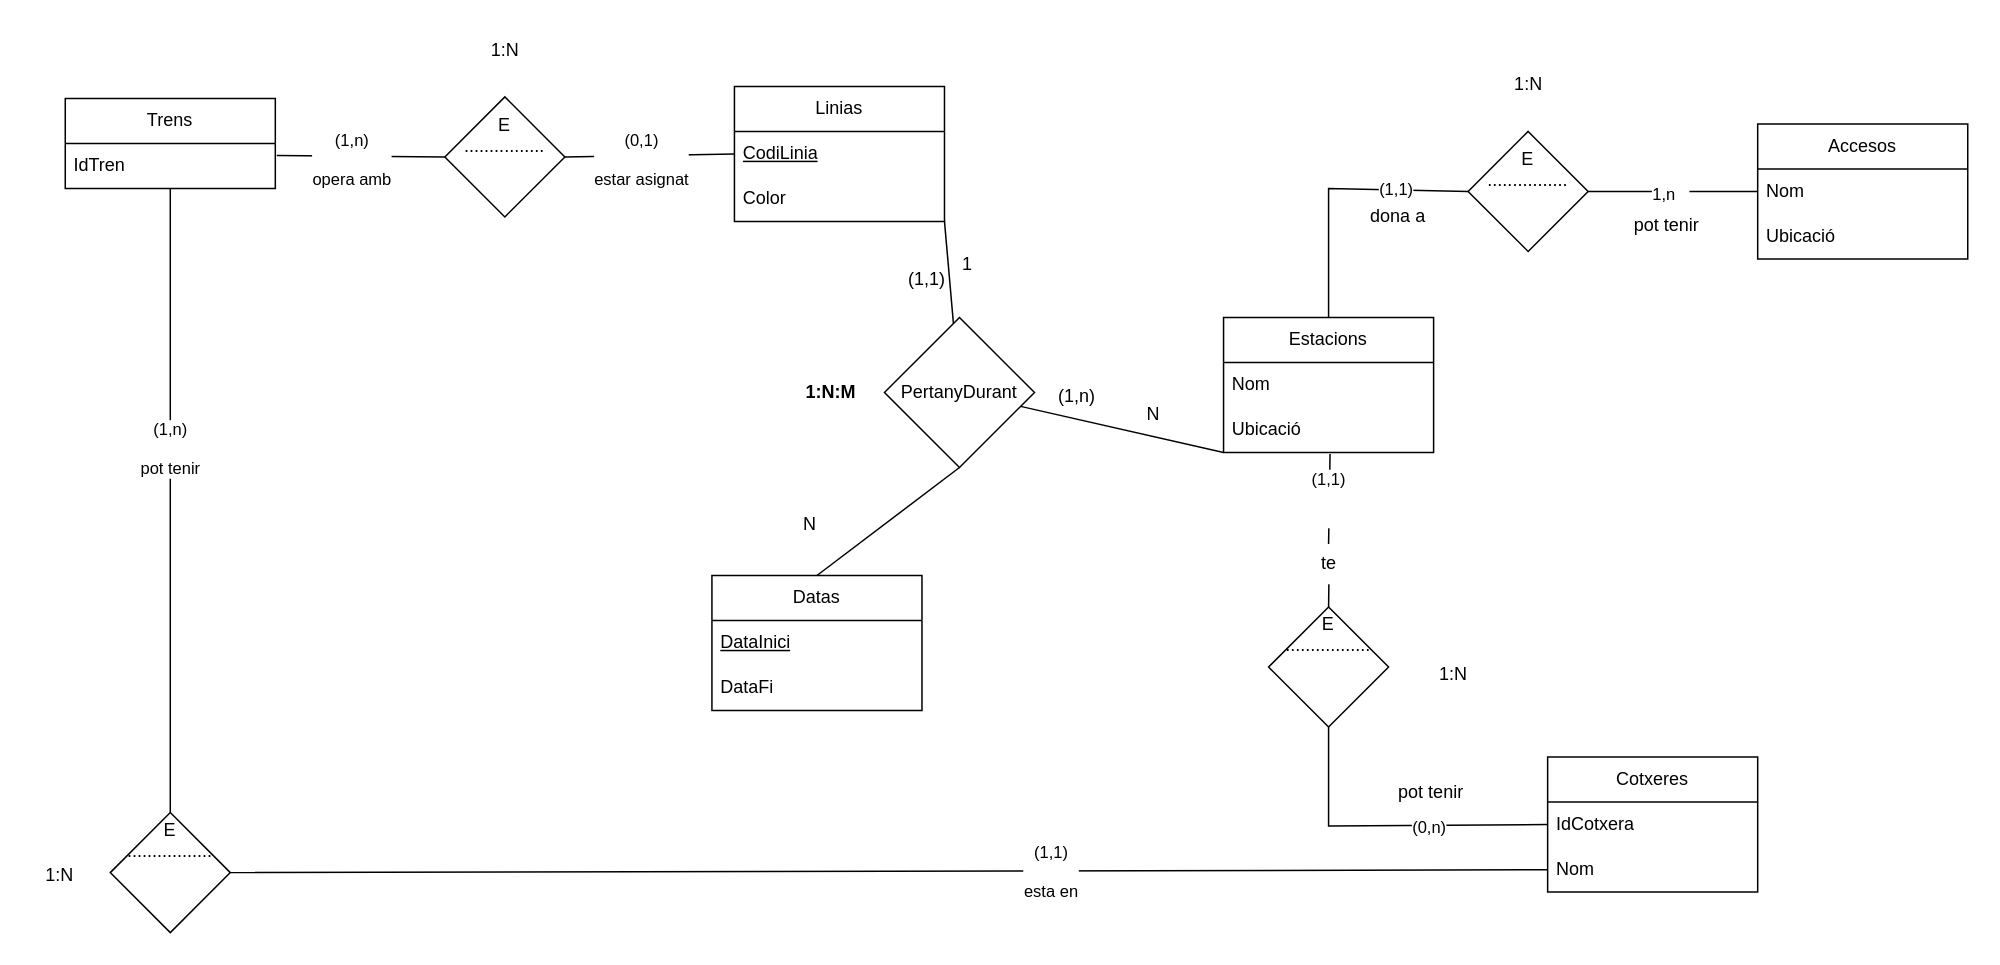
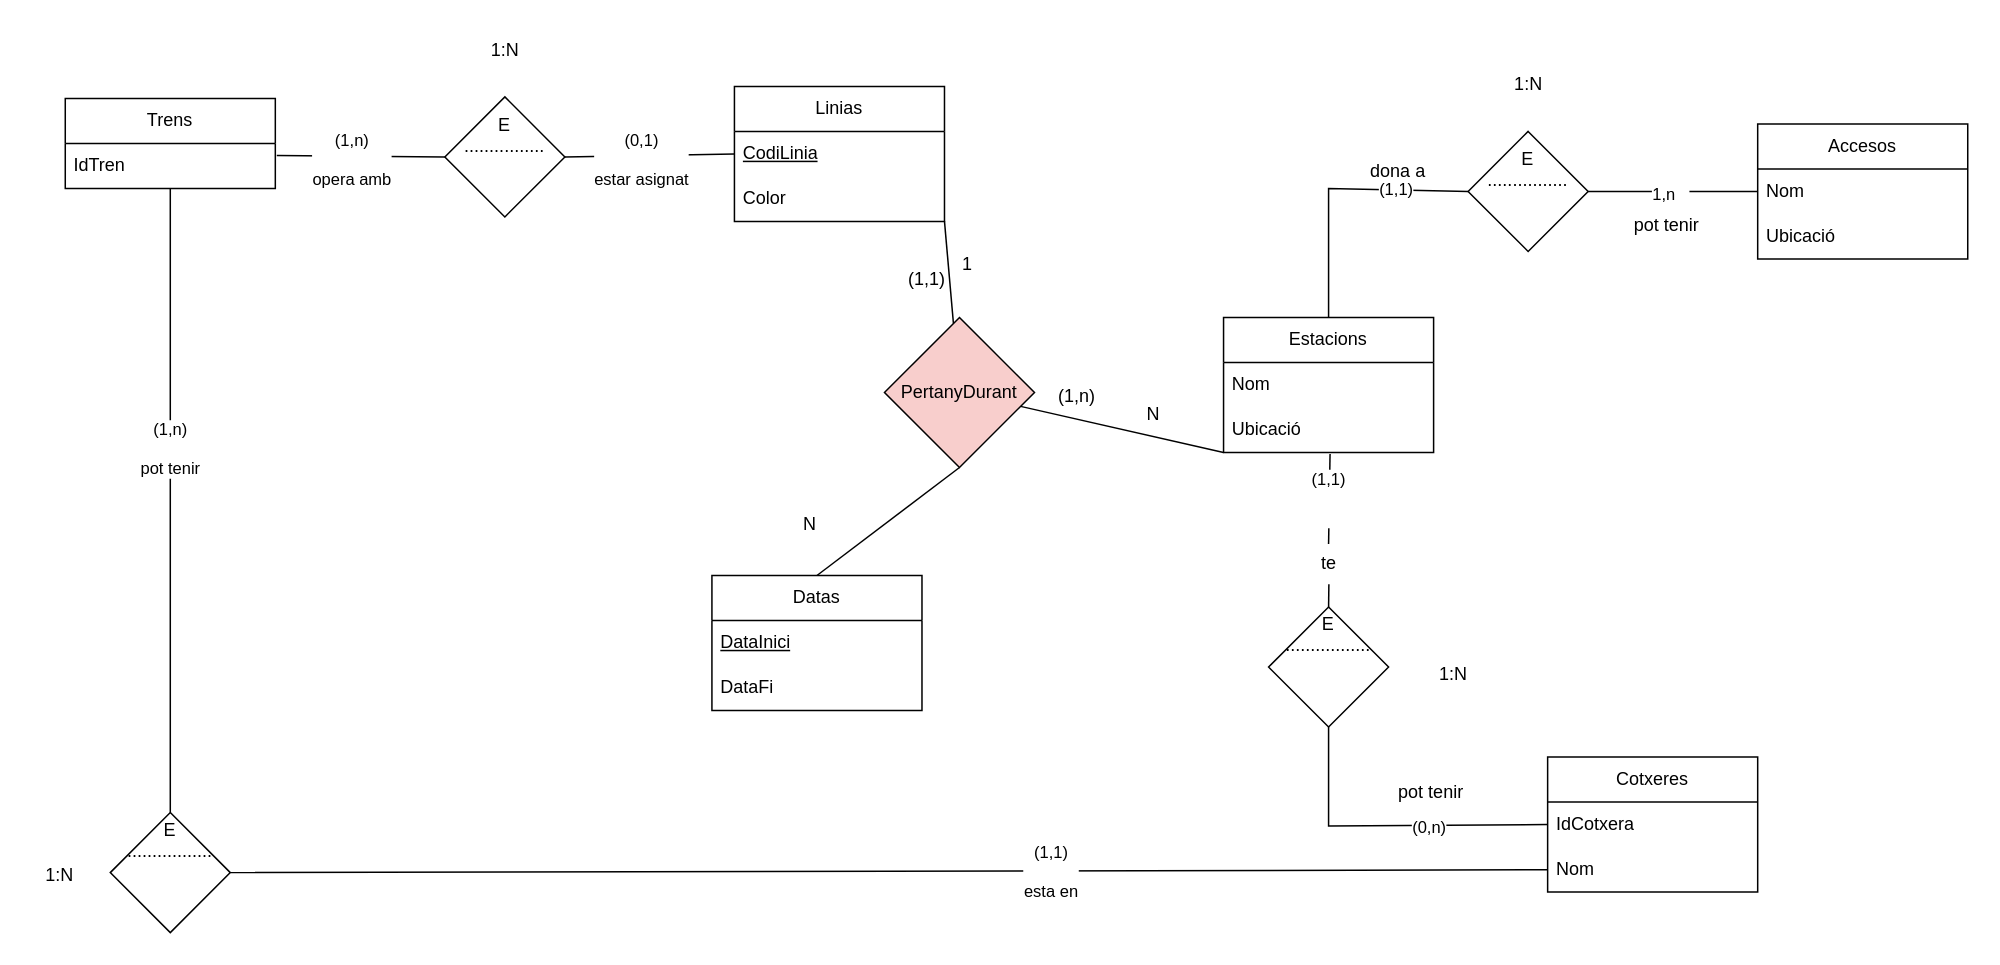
node "dona a": moved (1397, 217) -> (1397, 172)
node "1:N:M": removed
node "PertanyDurant": fillcolor #ffffff -> #f8cecc
